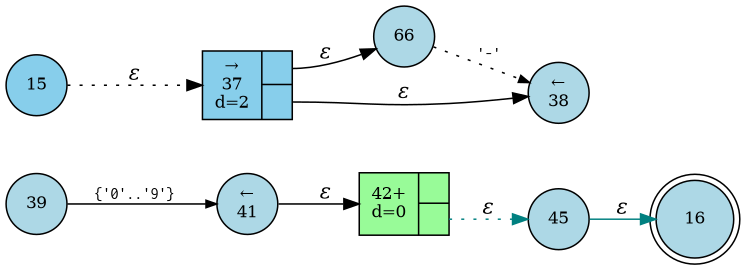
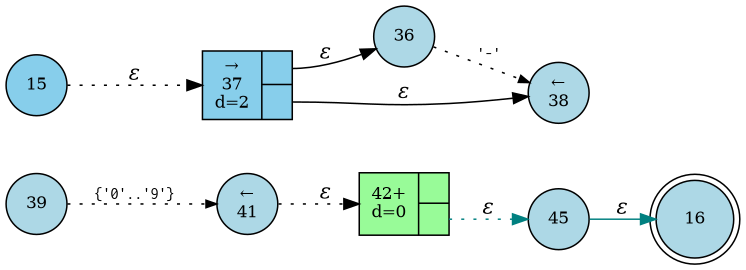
node "66": label "66" -> "36"
edge "39" -> "← 41": style solid -> dotted
edge "← 41" -> "42+": style solid -> dotted
